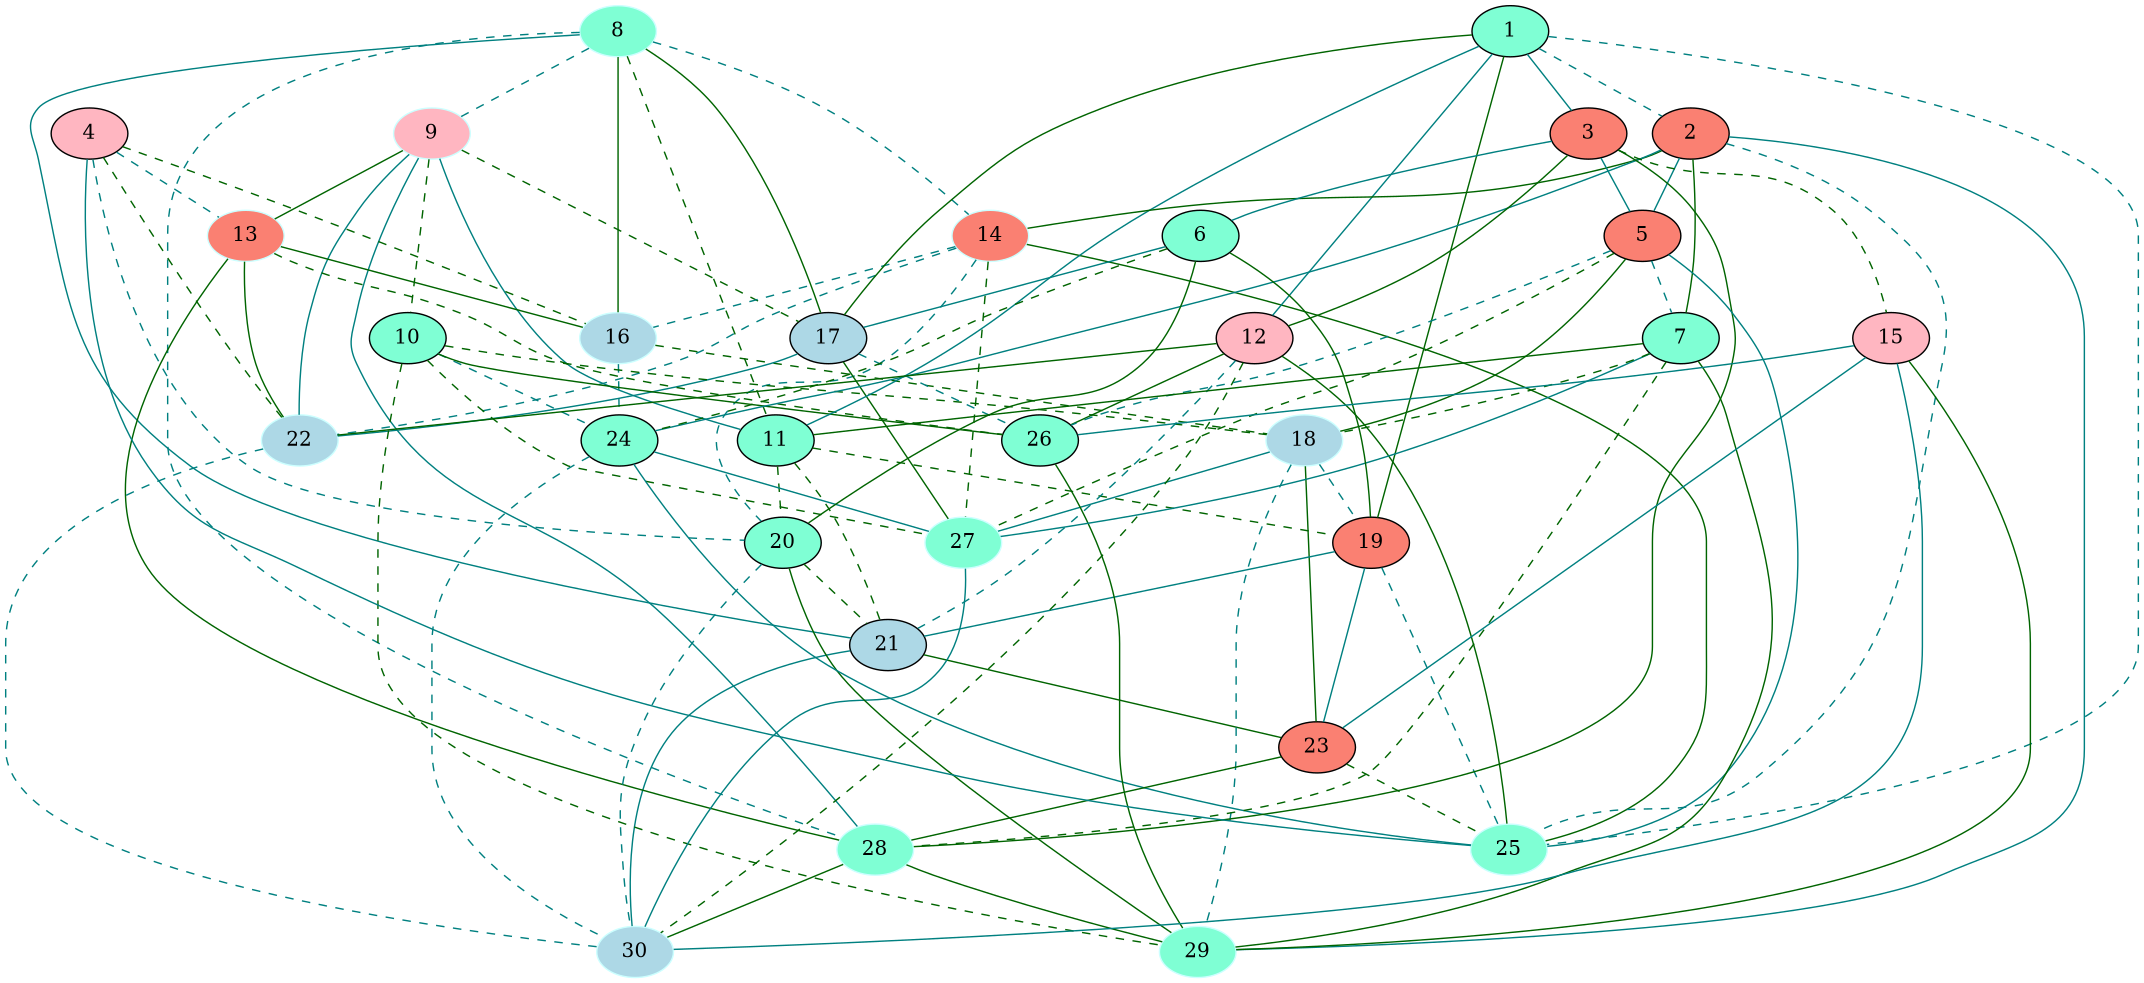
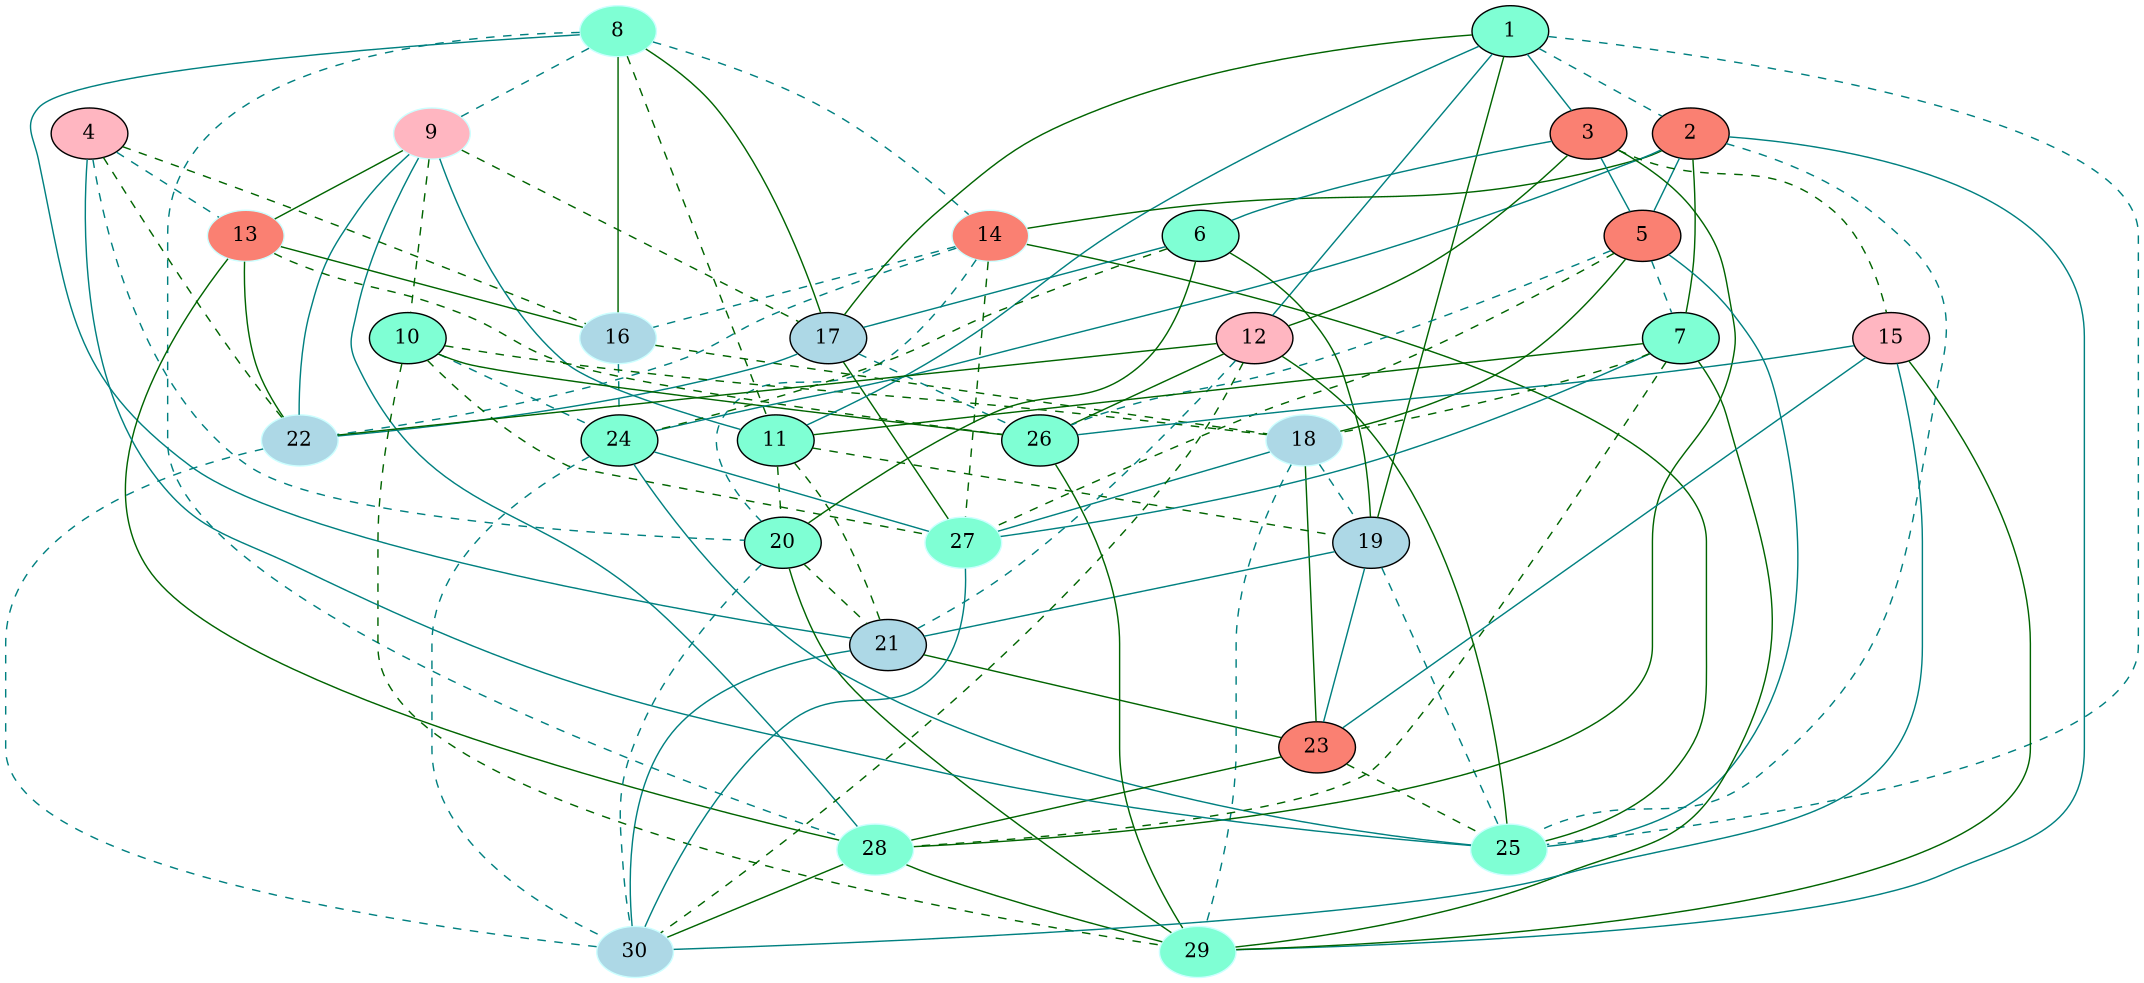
node "19": fillcolor salmon -> lightblue
